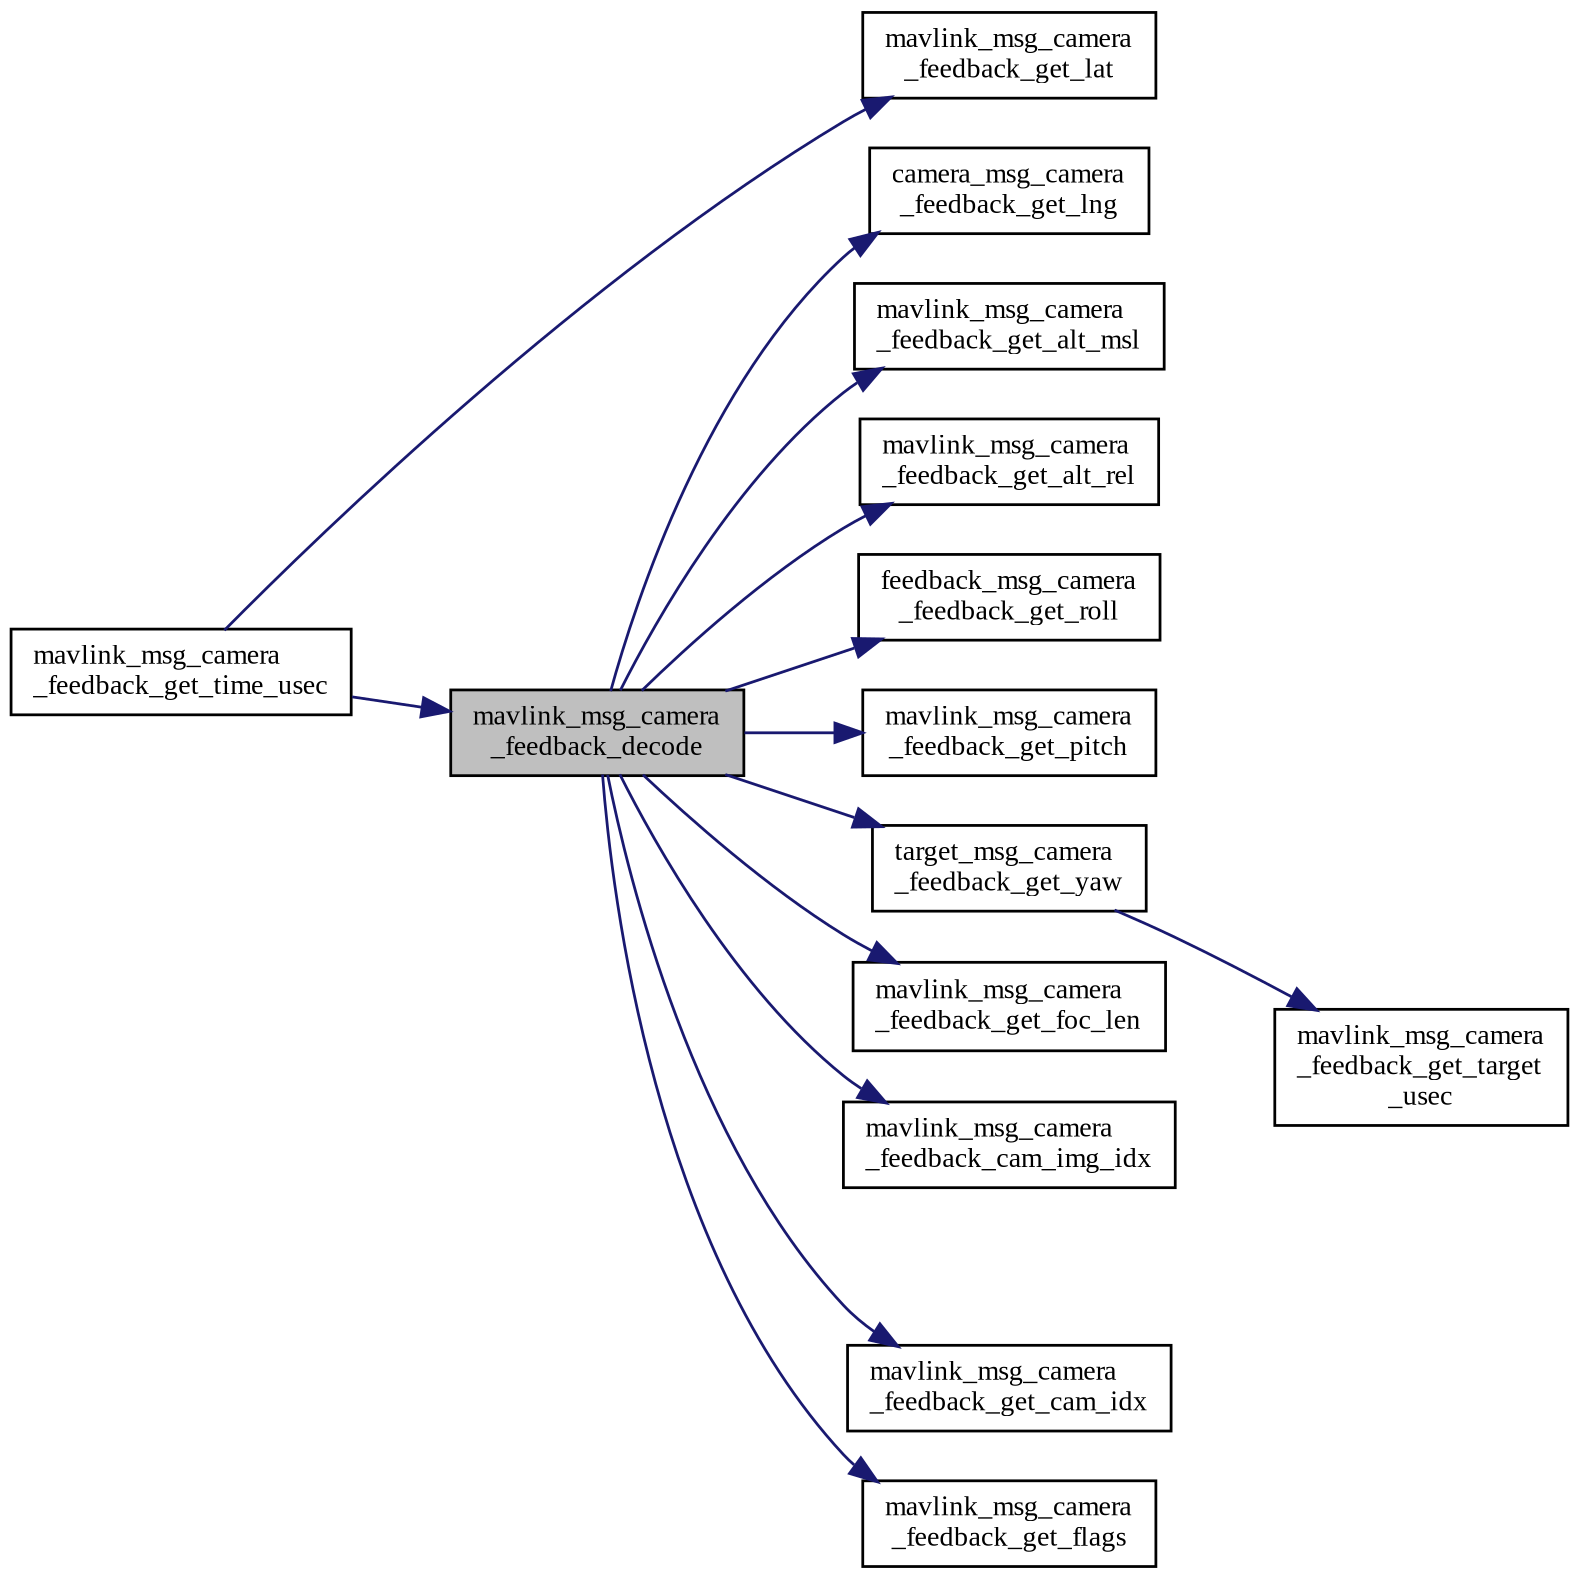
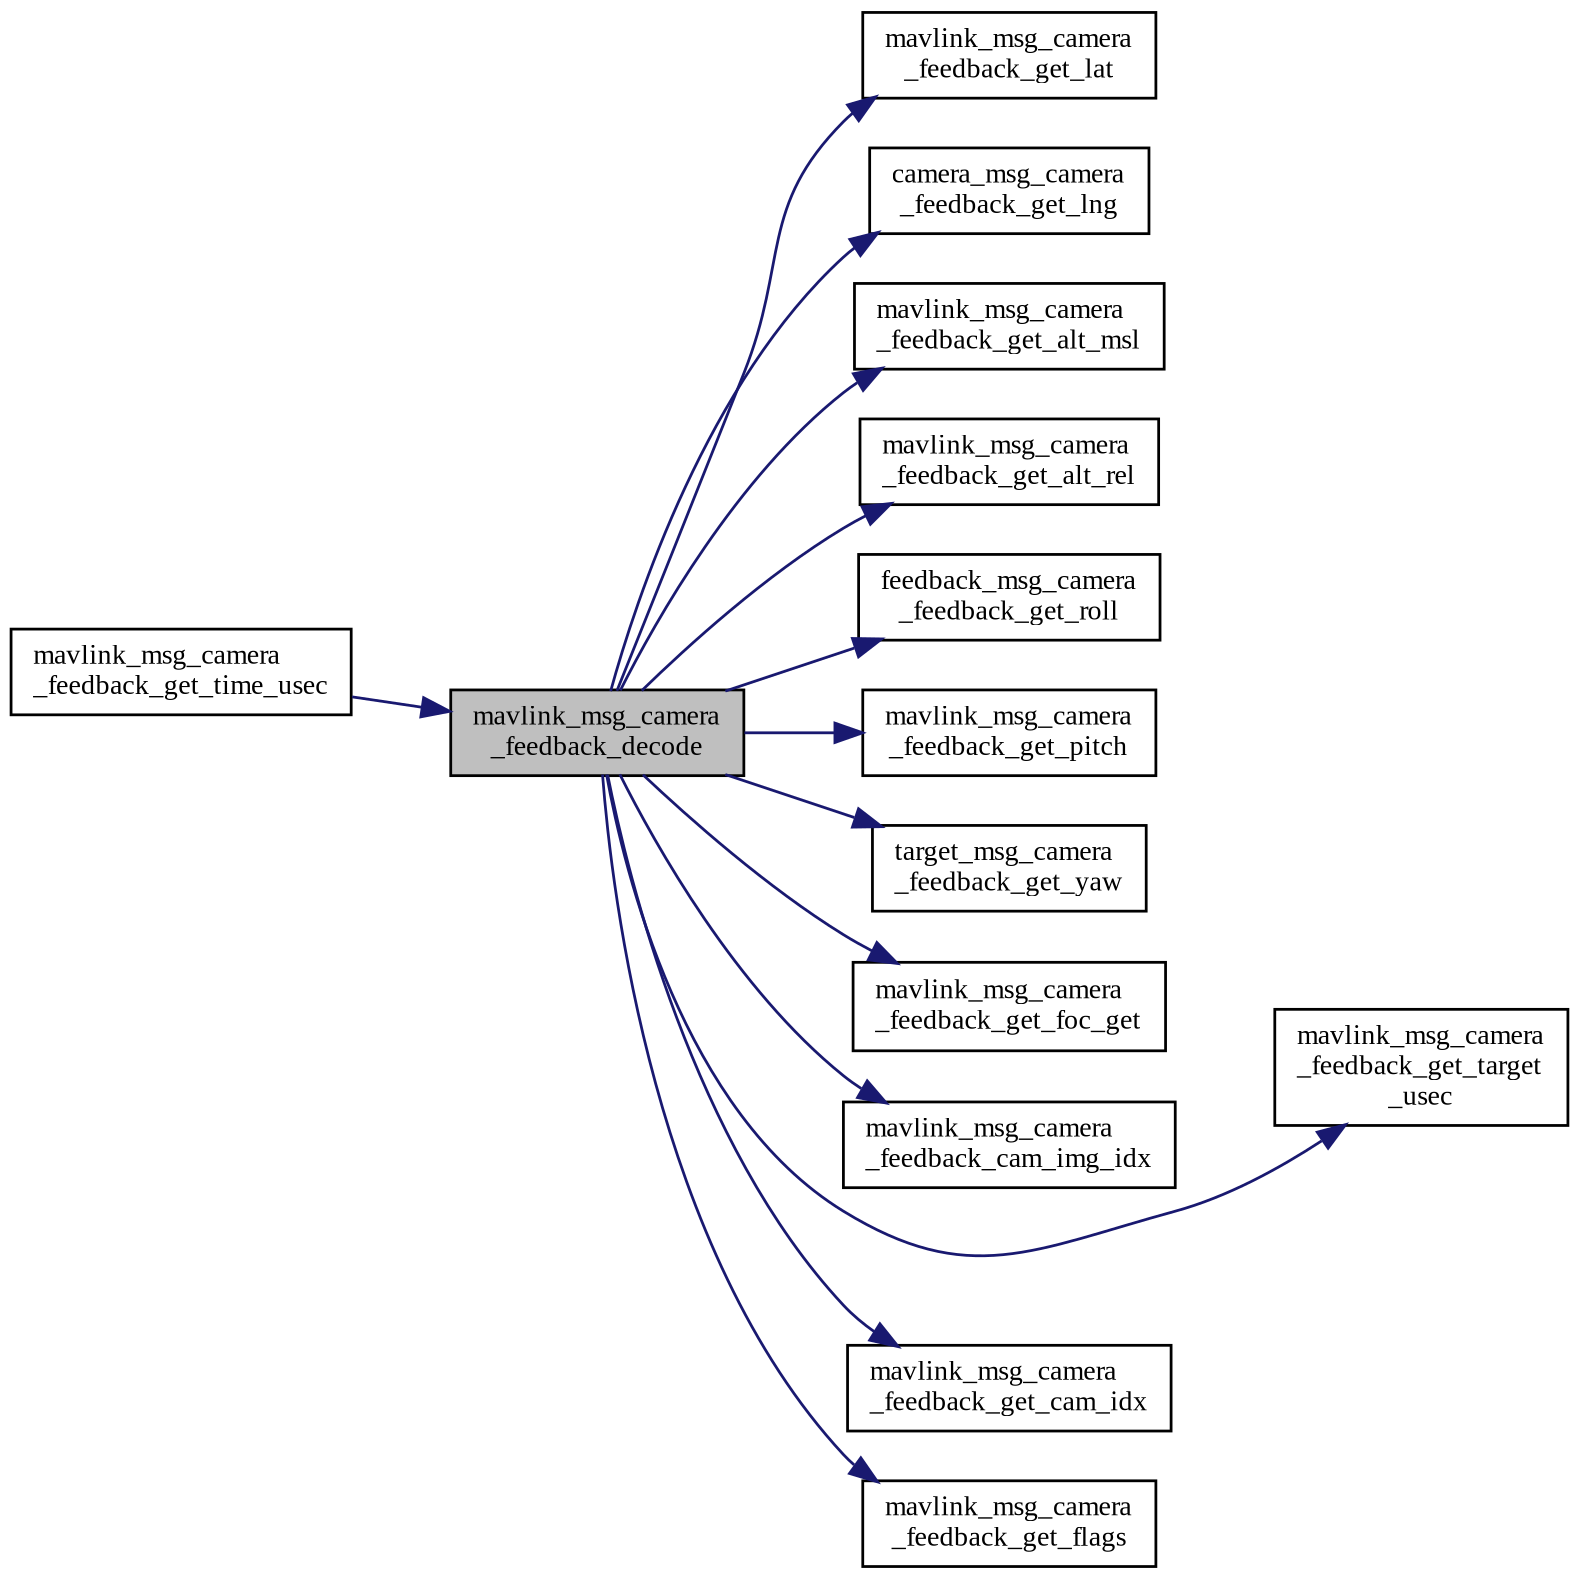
edge "mavlink_msg_camera _feedback_get_time_usec" -> "mavlink_msg_camera _feedback_get_lat": now "mavlink_msg_camera _feedback_decode" -> "mavlink_msg_camera _feedback_get_lat"
edge "target_msg_camera _feedback_get_yaw" -> "mavlink_msg_camera _feedback_get_target _usec": now "mavlink_msg_camera _feedback_decode" -> "mavlink_msg_camera _feedback_get_target _usec"
node "mavlink_msg_camera _feedback_get_foc_len": label "mavlink_msg_camera _feedback_get_foc_len" -> "mavlink_msg_camera _feedback_get_foc_get"
